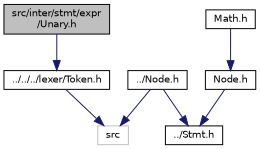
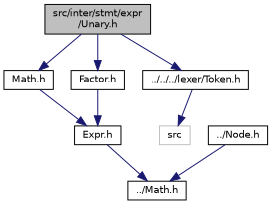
edge "src/inter/stmt/expr /Unary.h" -> "Math.h": added
node "Factor.h": added
node "Node.h": label "Node.h" -> "Expr.h"
edge "../Node.h" -> "src": removed
node "../Stmt.h": label "../Stmt.h" -> "../Math.h"
